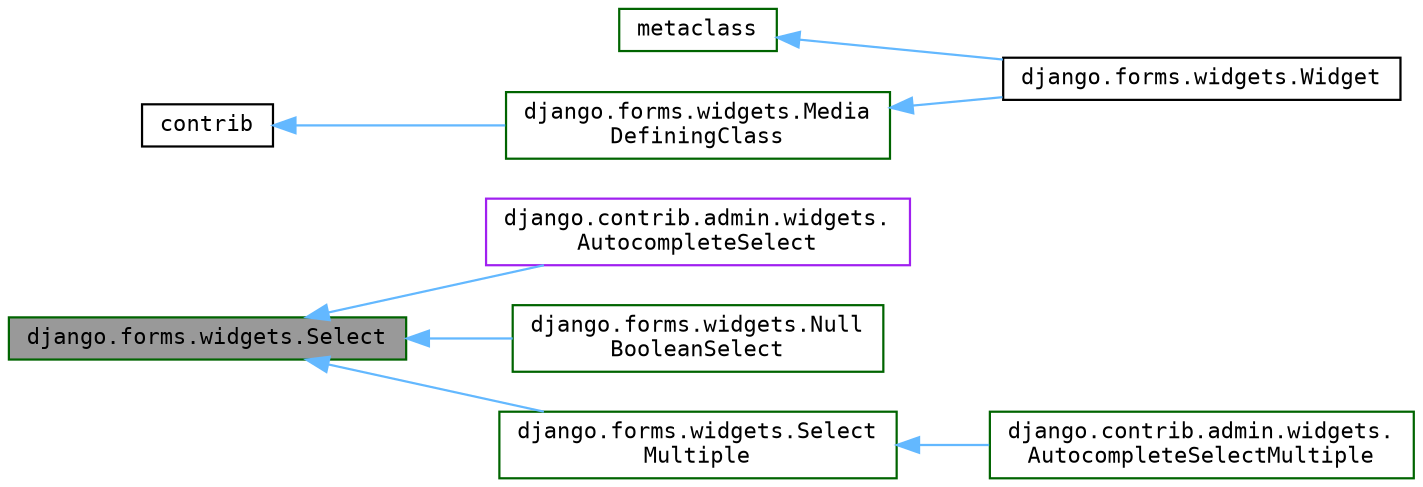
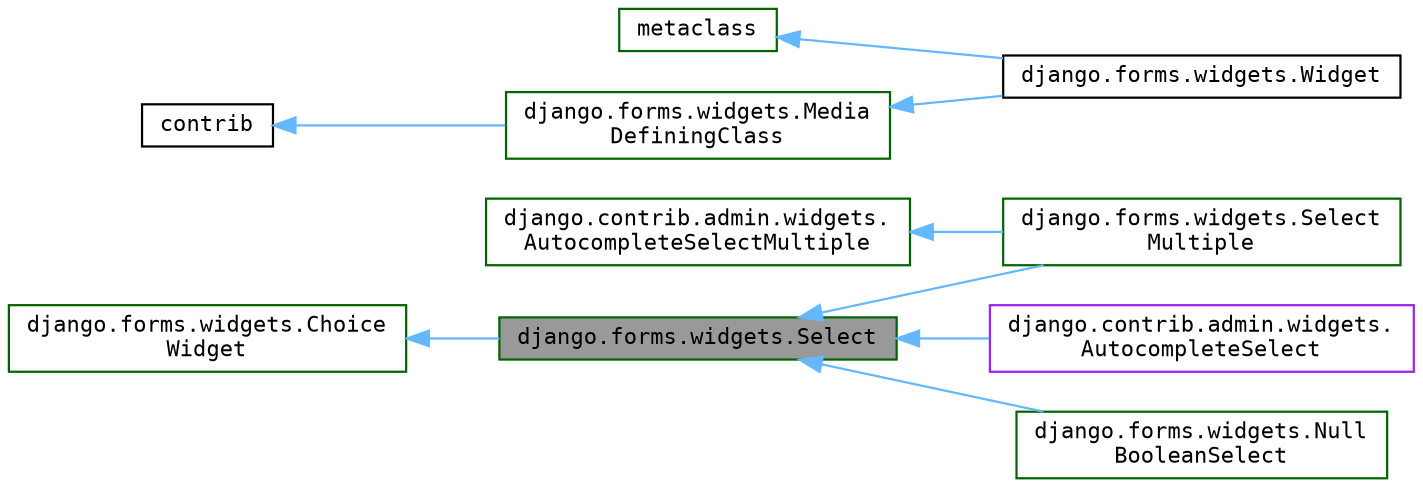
node "django.forms.widgets.Choice Widget": added
edge "django.contrib.admin.widgets. AutocompleteSelectMultiple" -> "django.forms.widgets.Select Multiple": reversed
